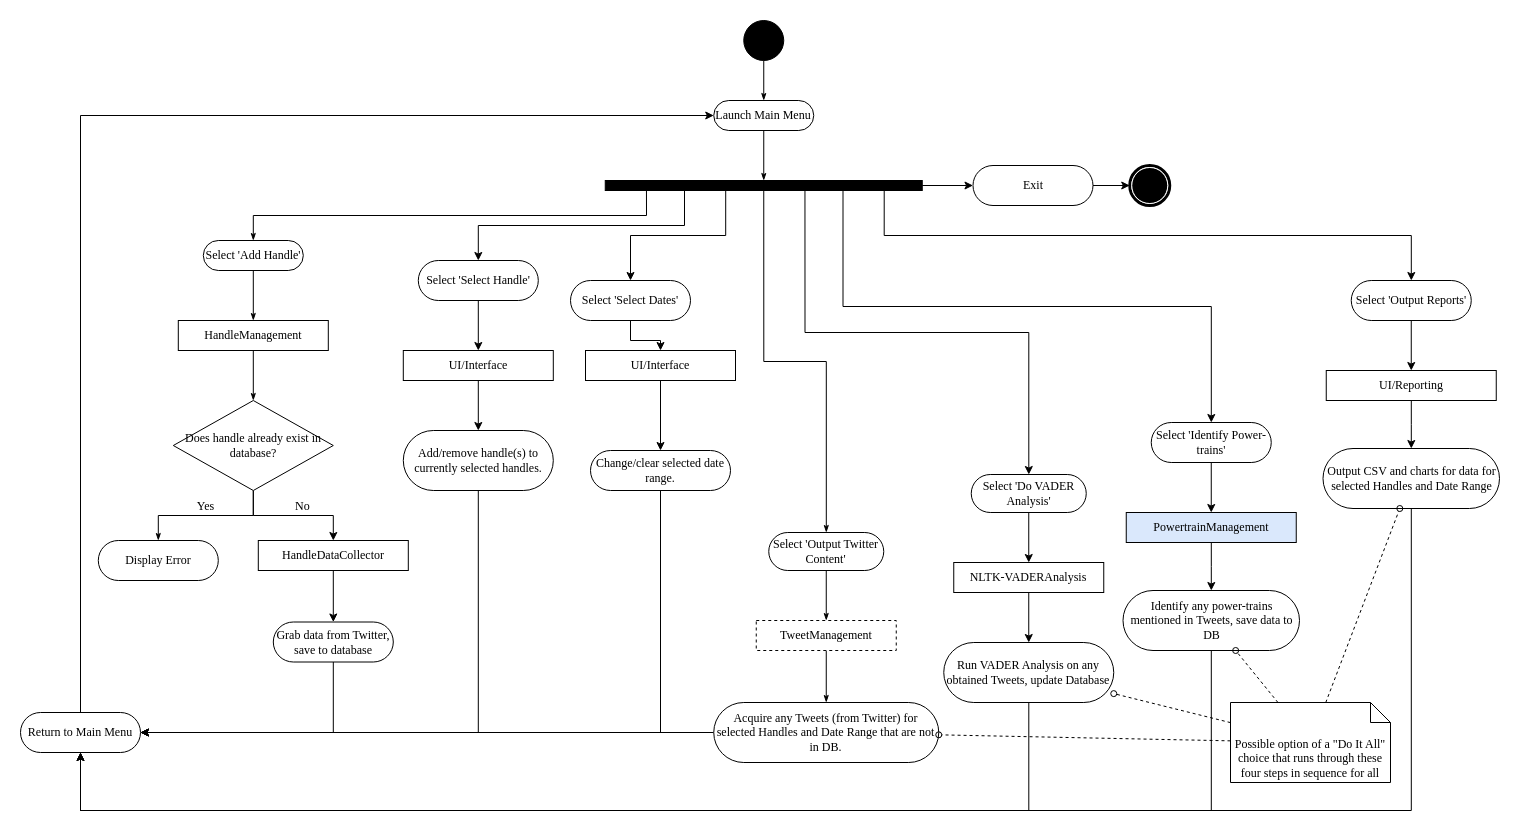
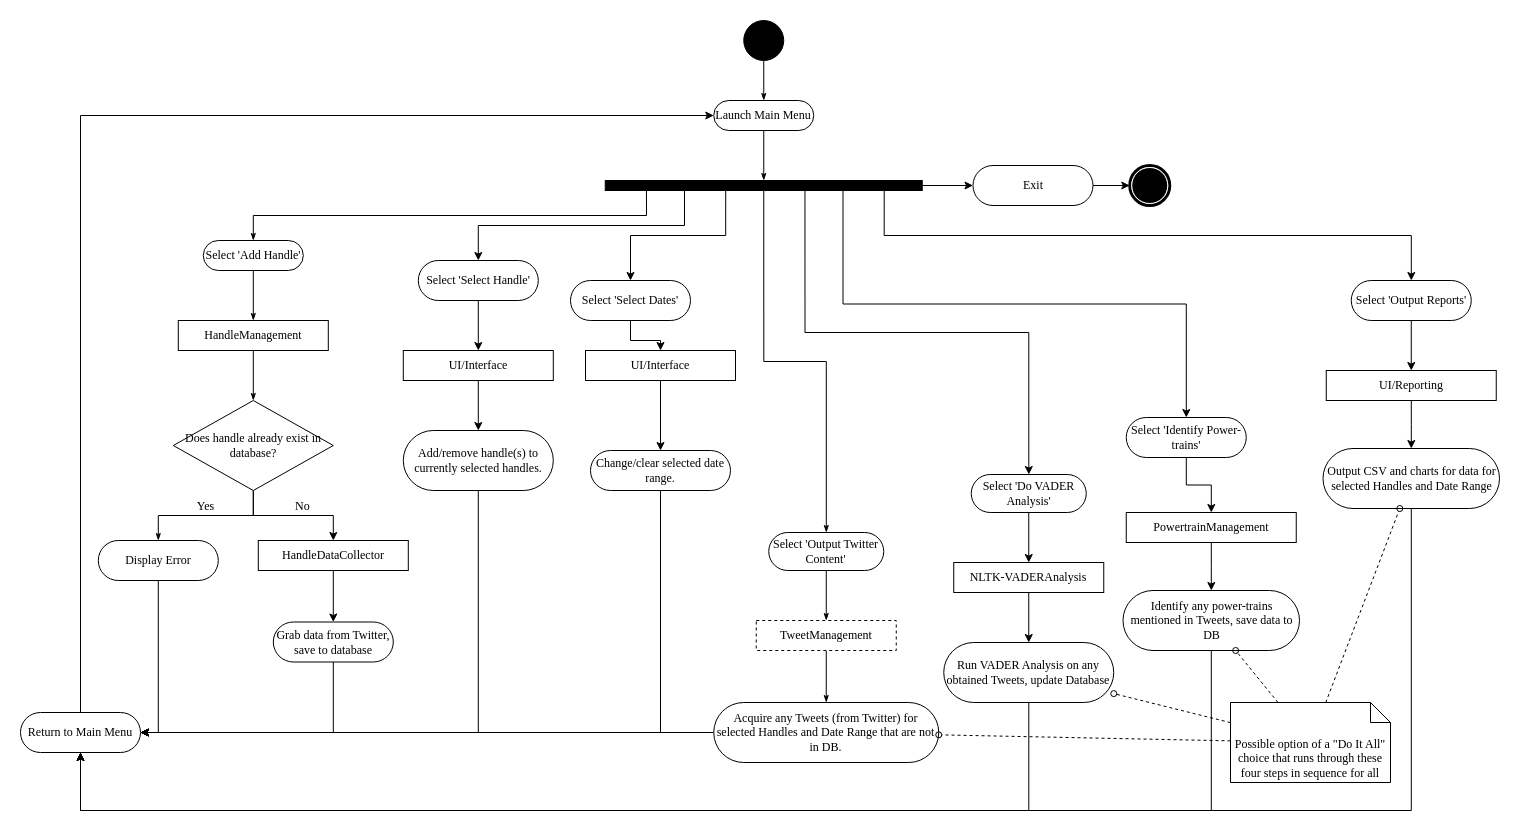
node "Select 'Identify Power-trains'": moved (1211, 443) -> (1186, 438)
node "PowertrainManagement": fillcolor #dae8fc -> #ffffff
edge "Display Error" -> "Return to Main Menu": added
